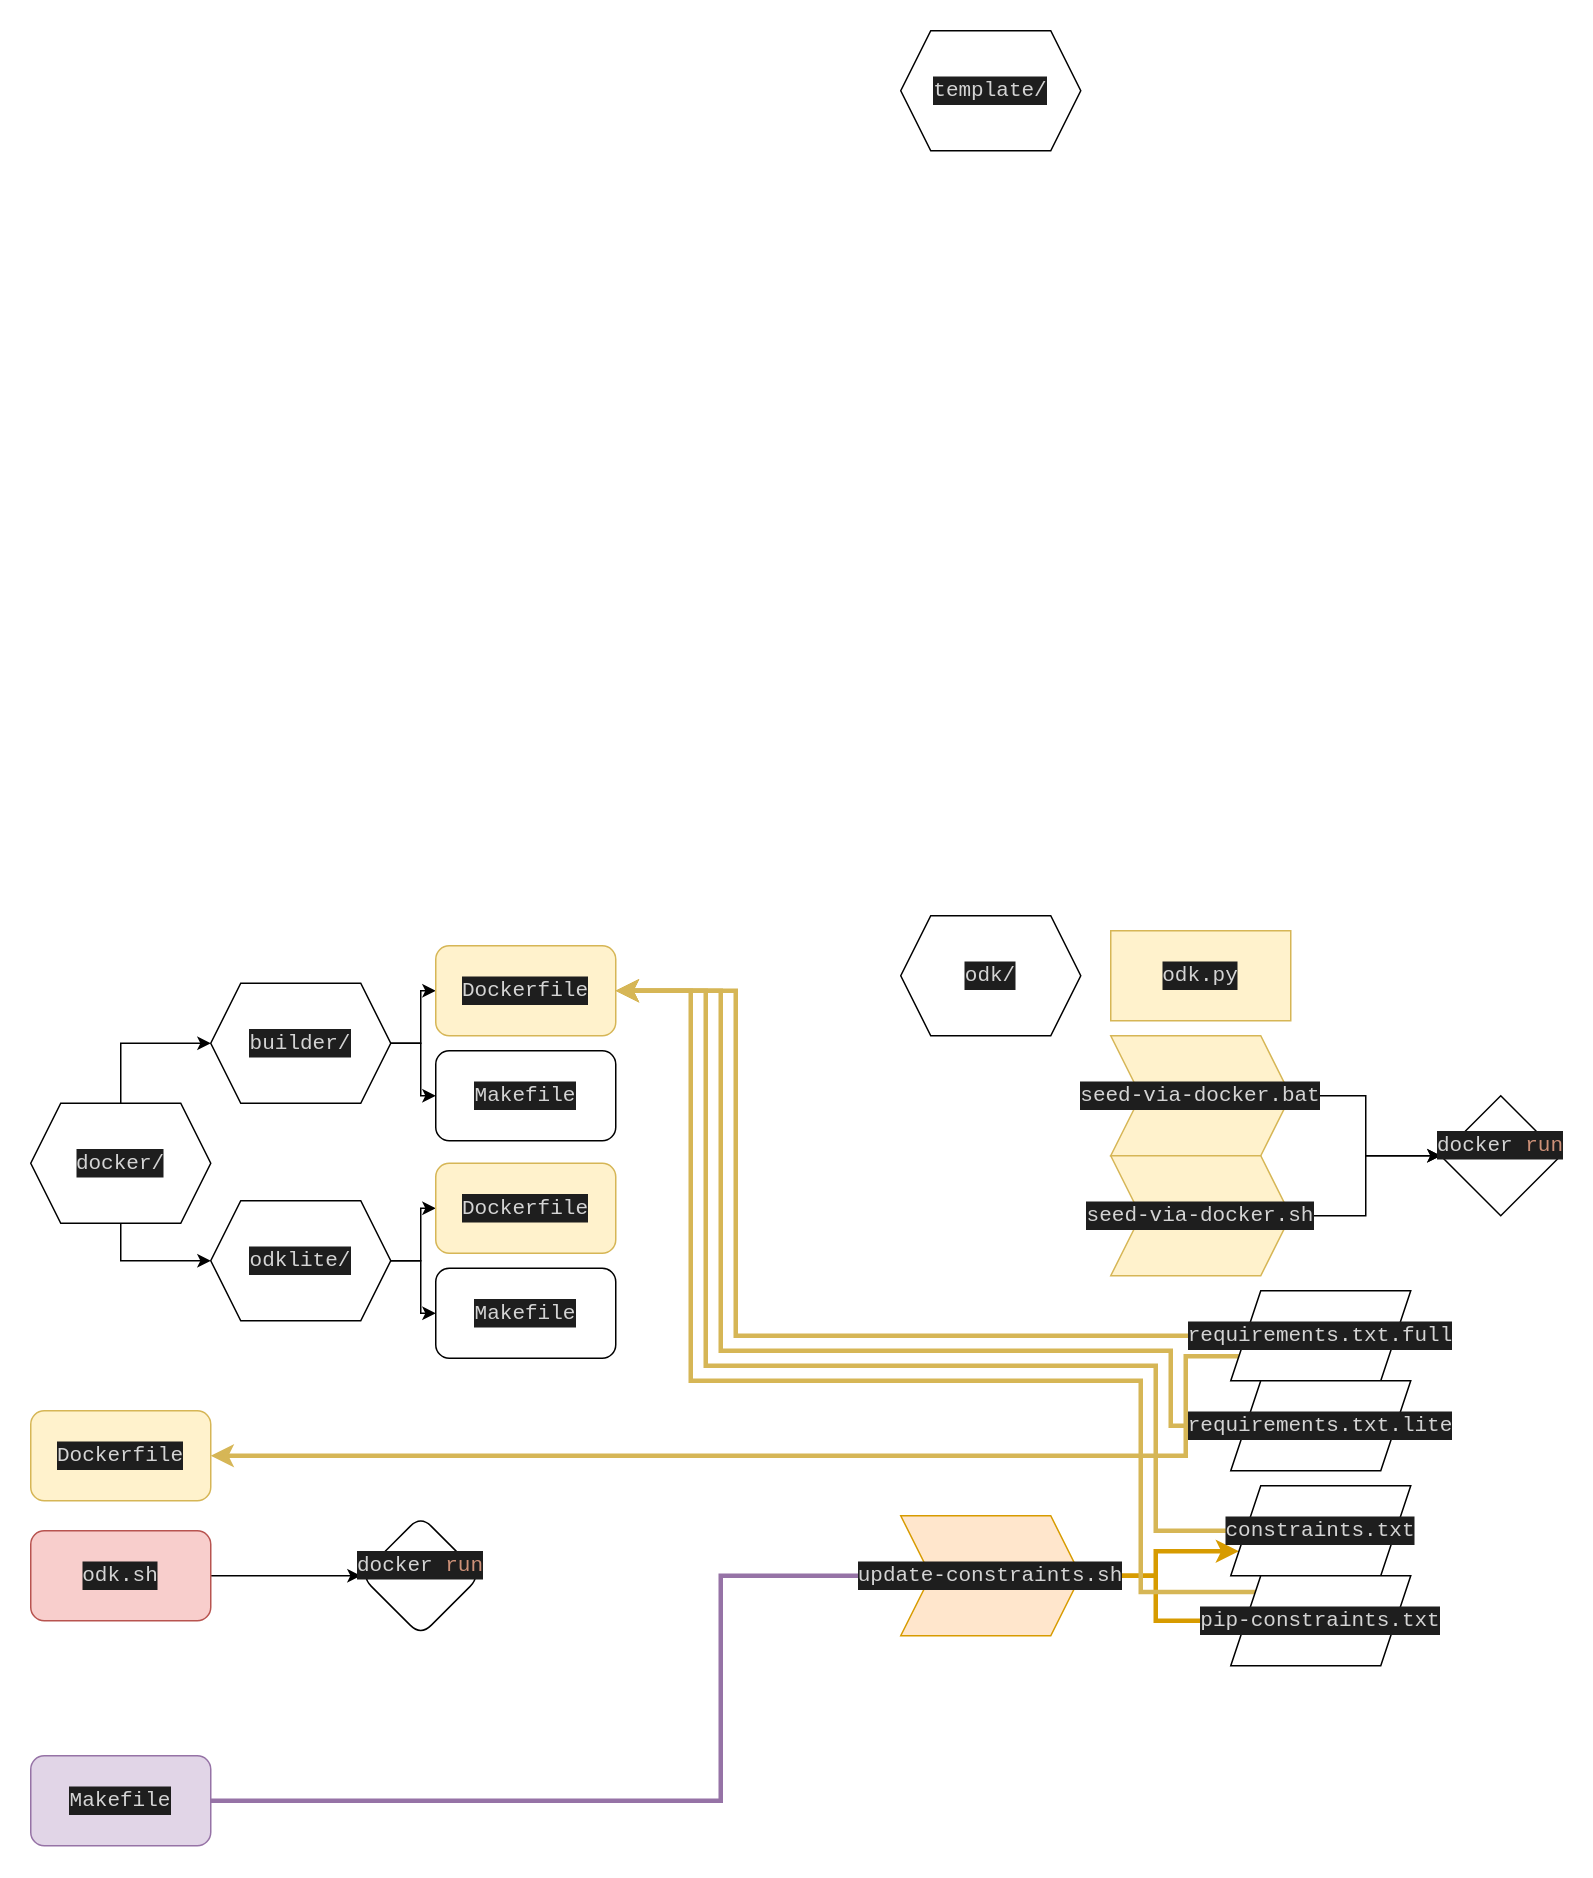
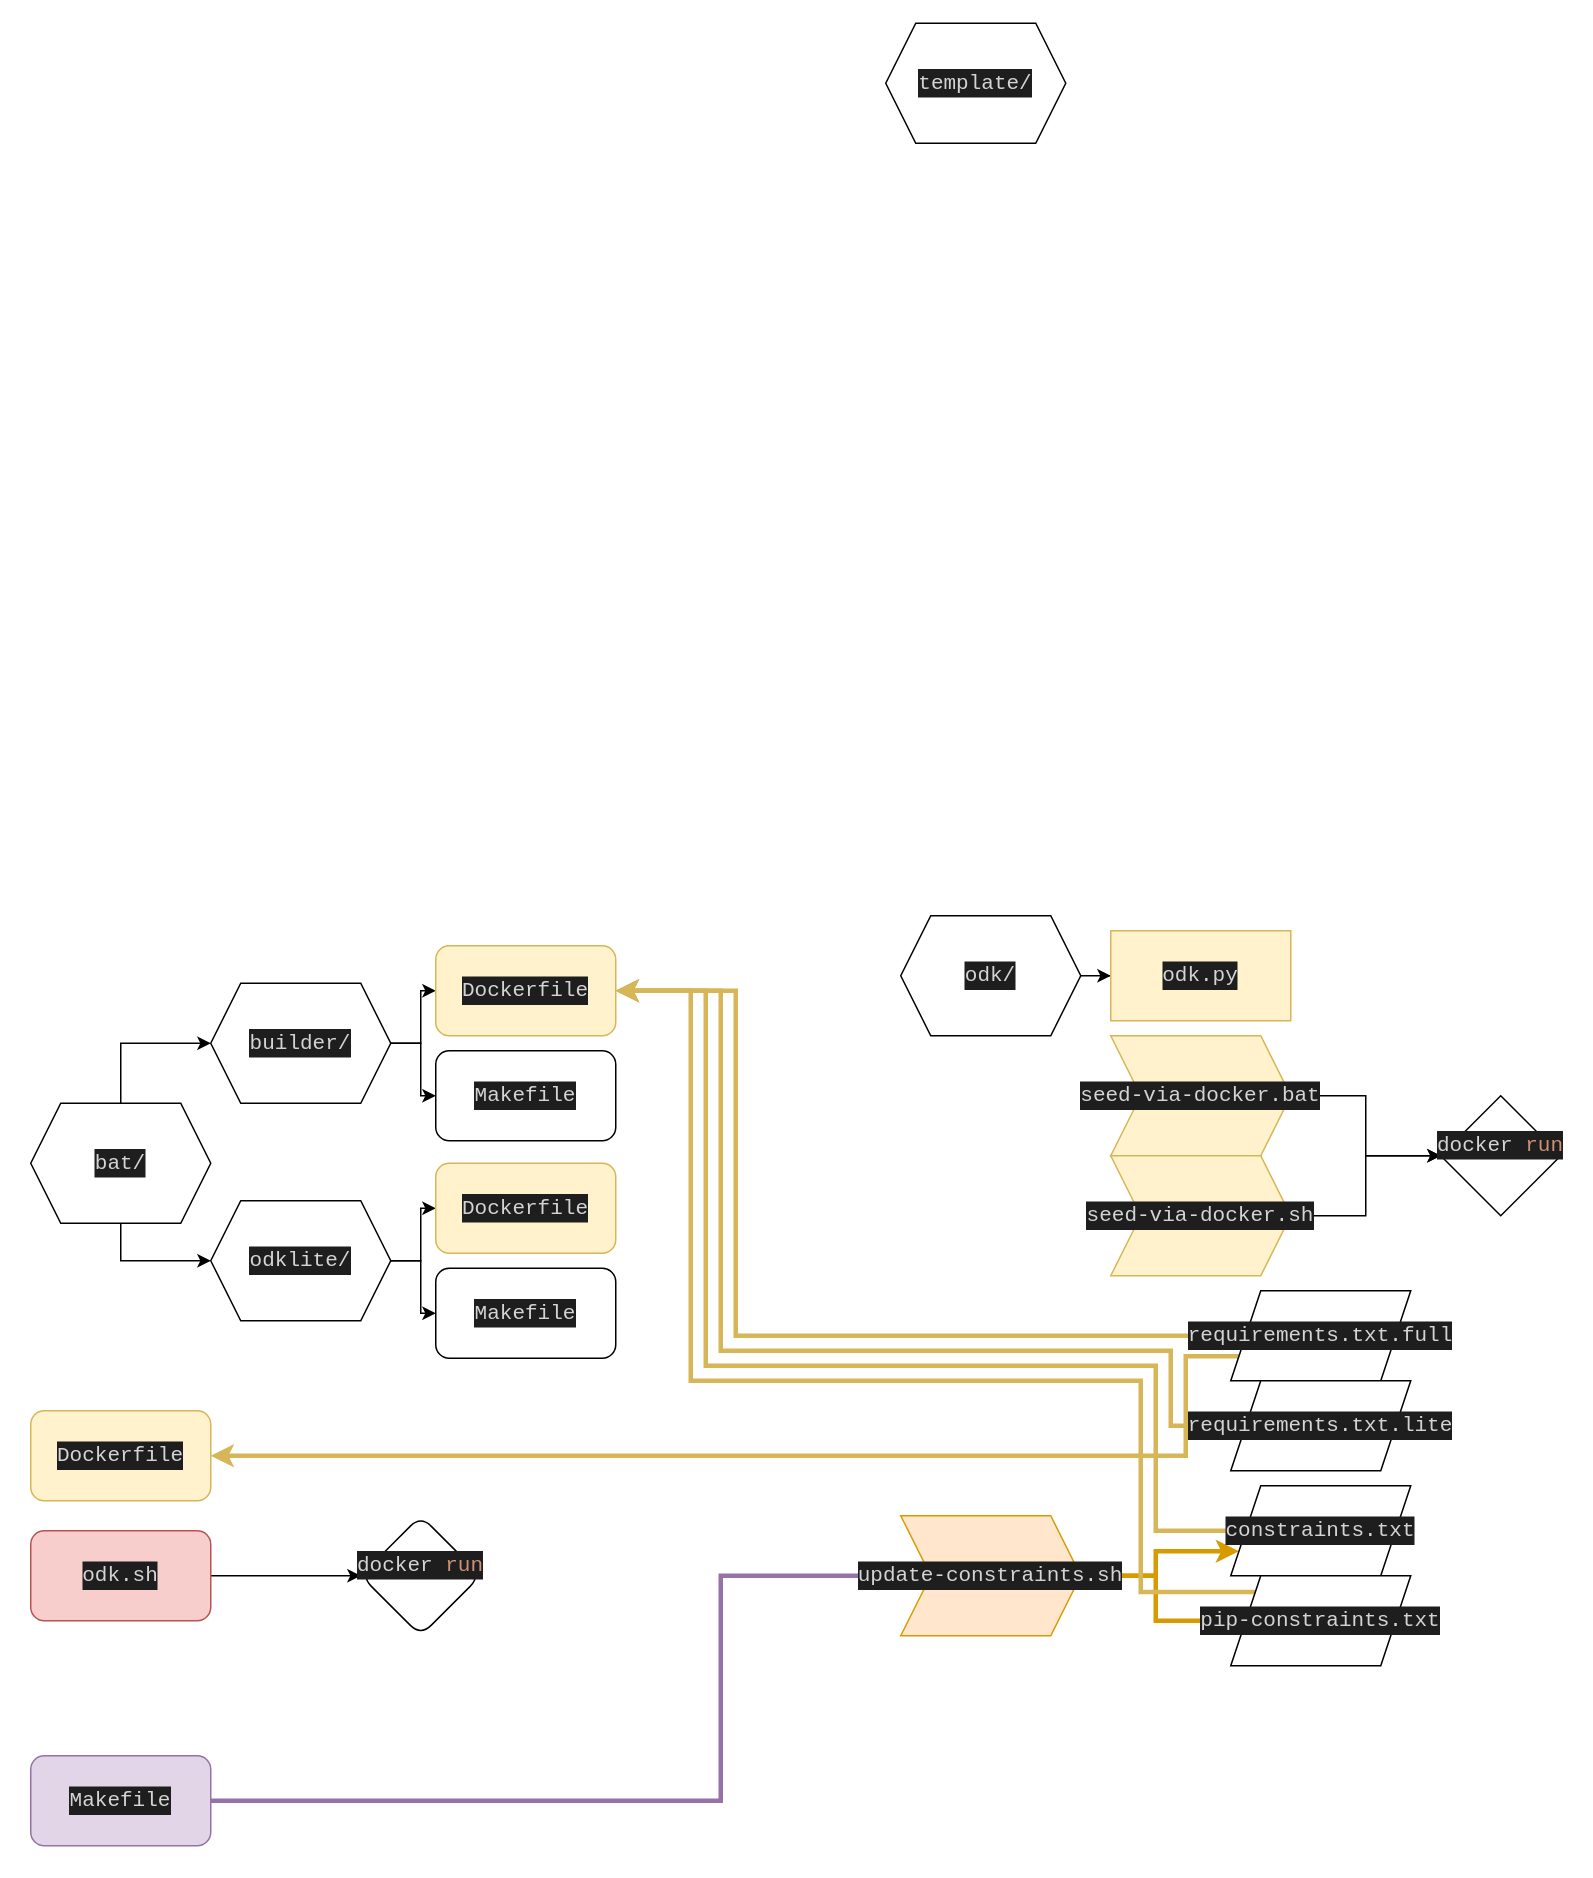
node "template/": moved (991, 91) -> (976, 83)
edge "odk/" -> "odk.py": added
node "docker/": label "docker/" -> "bat/"
